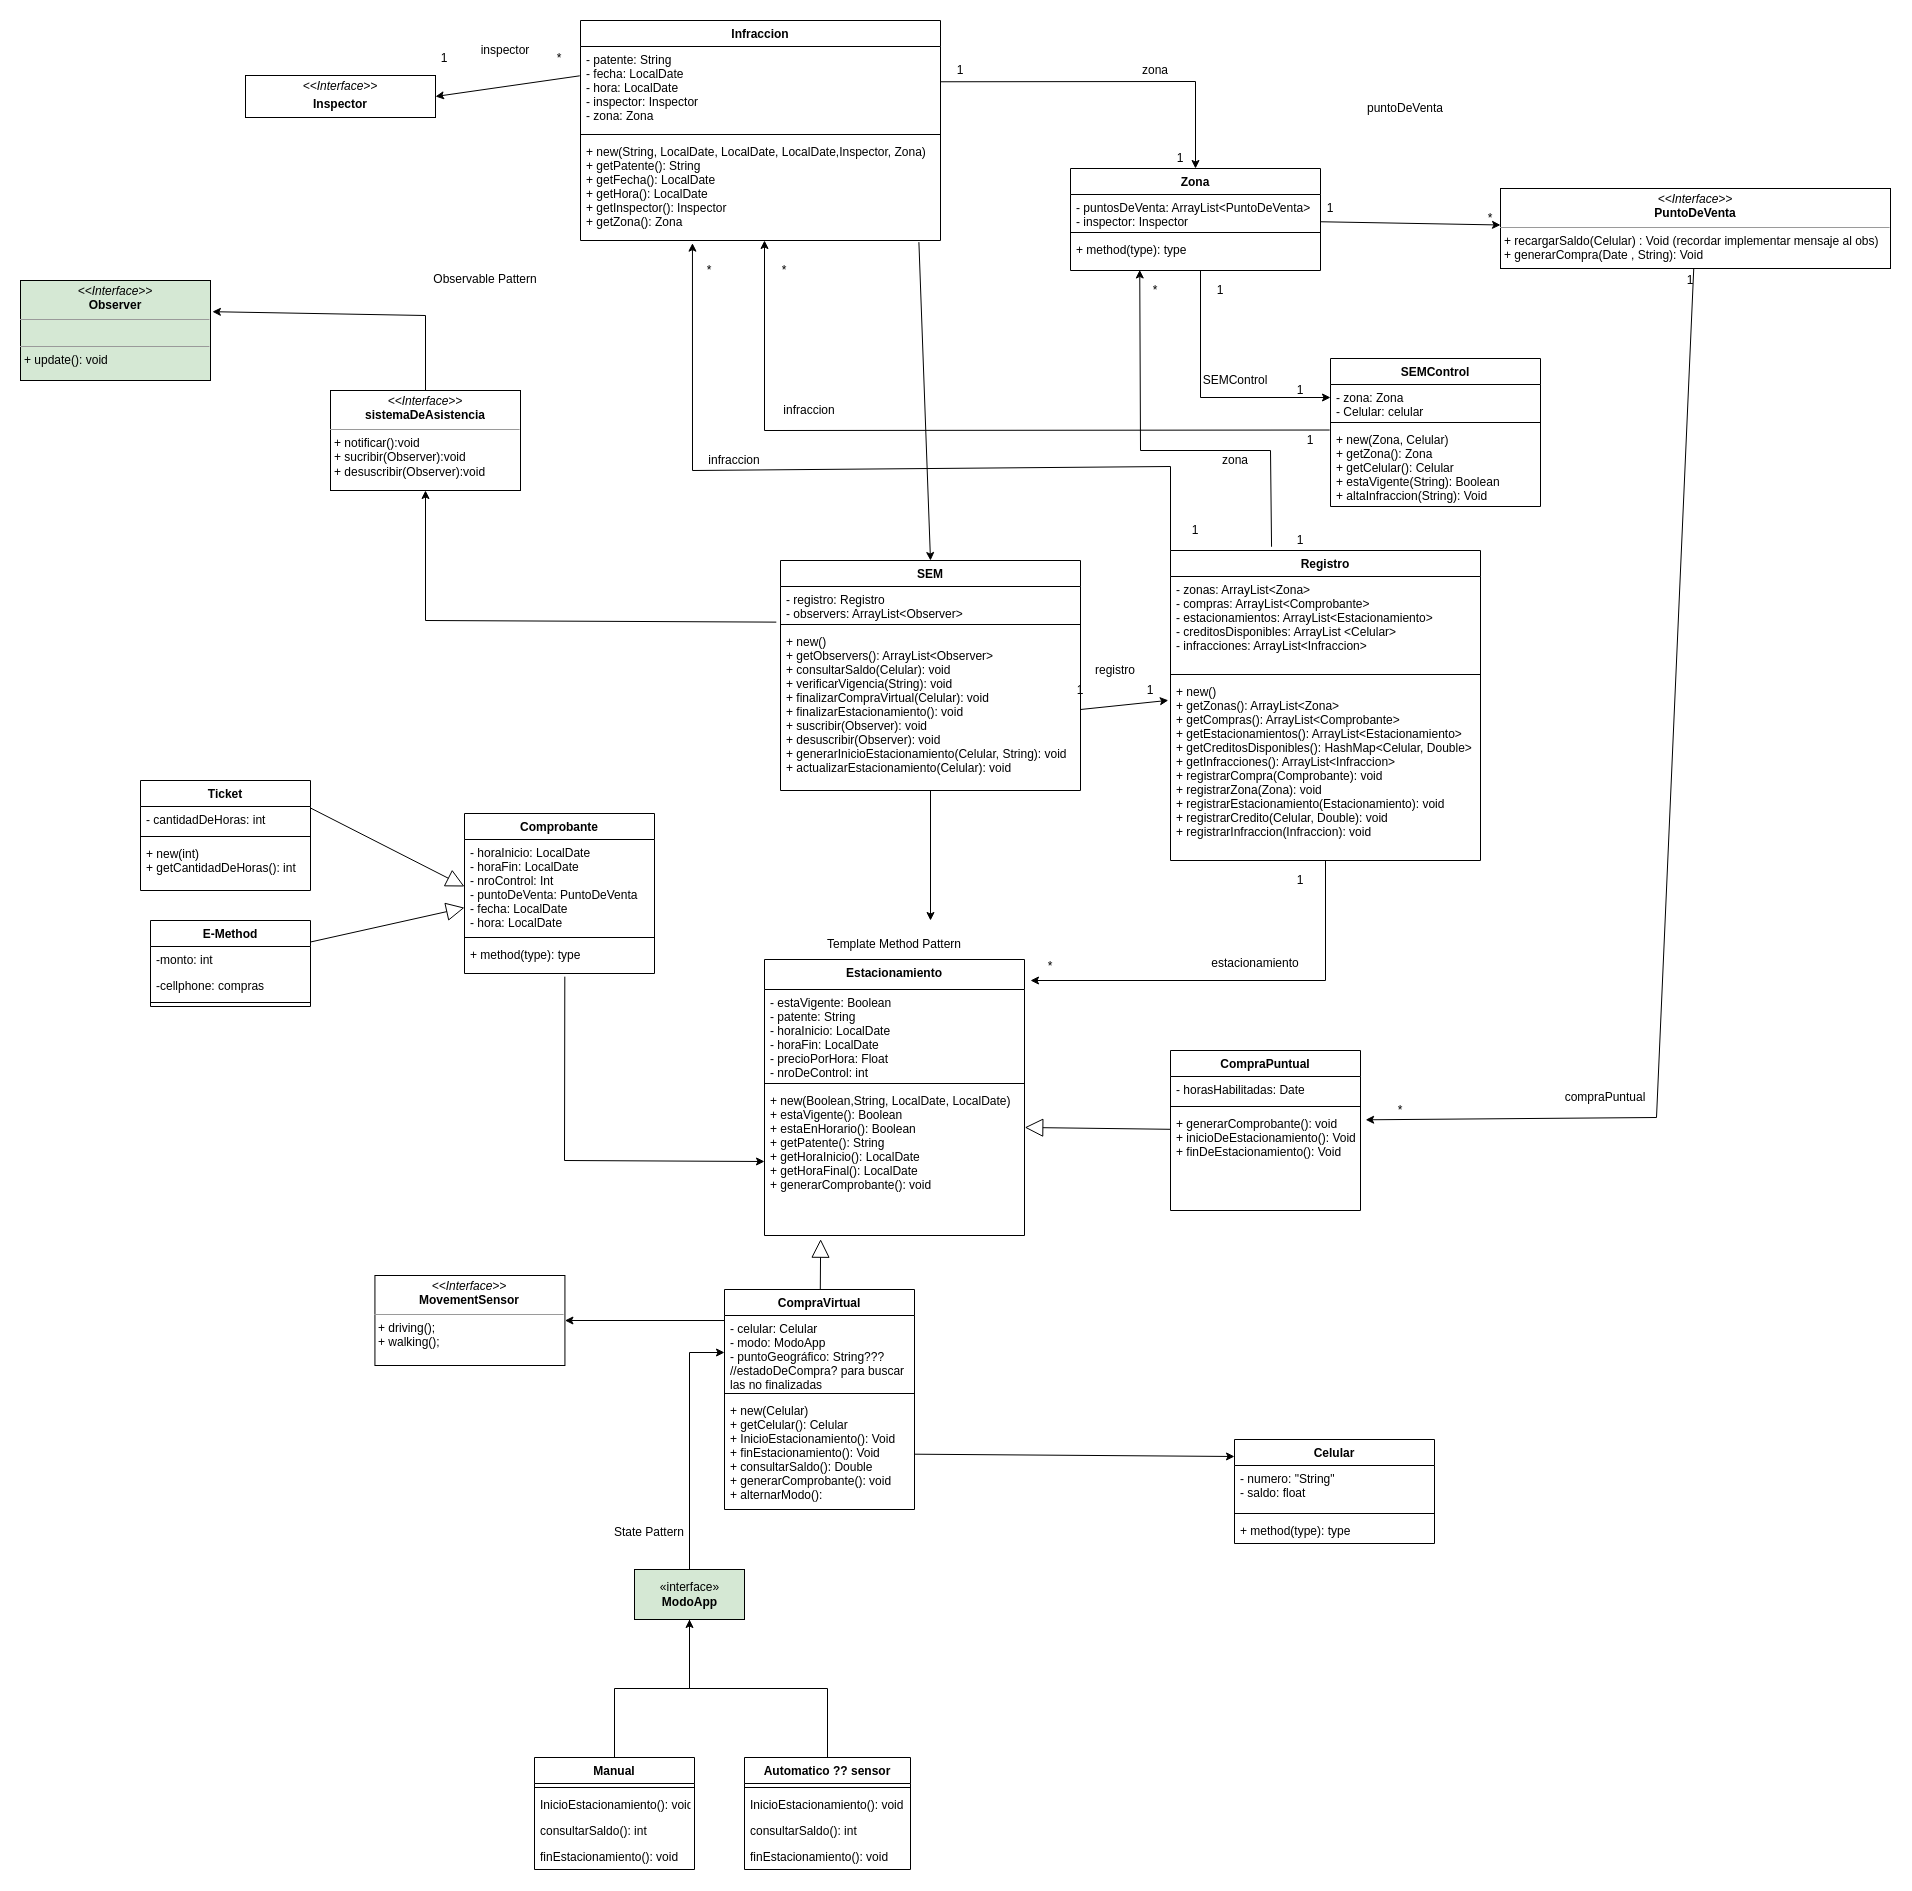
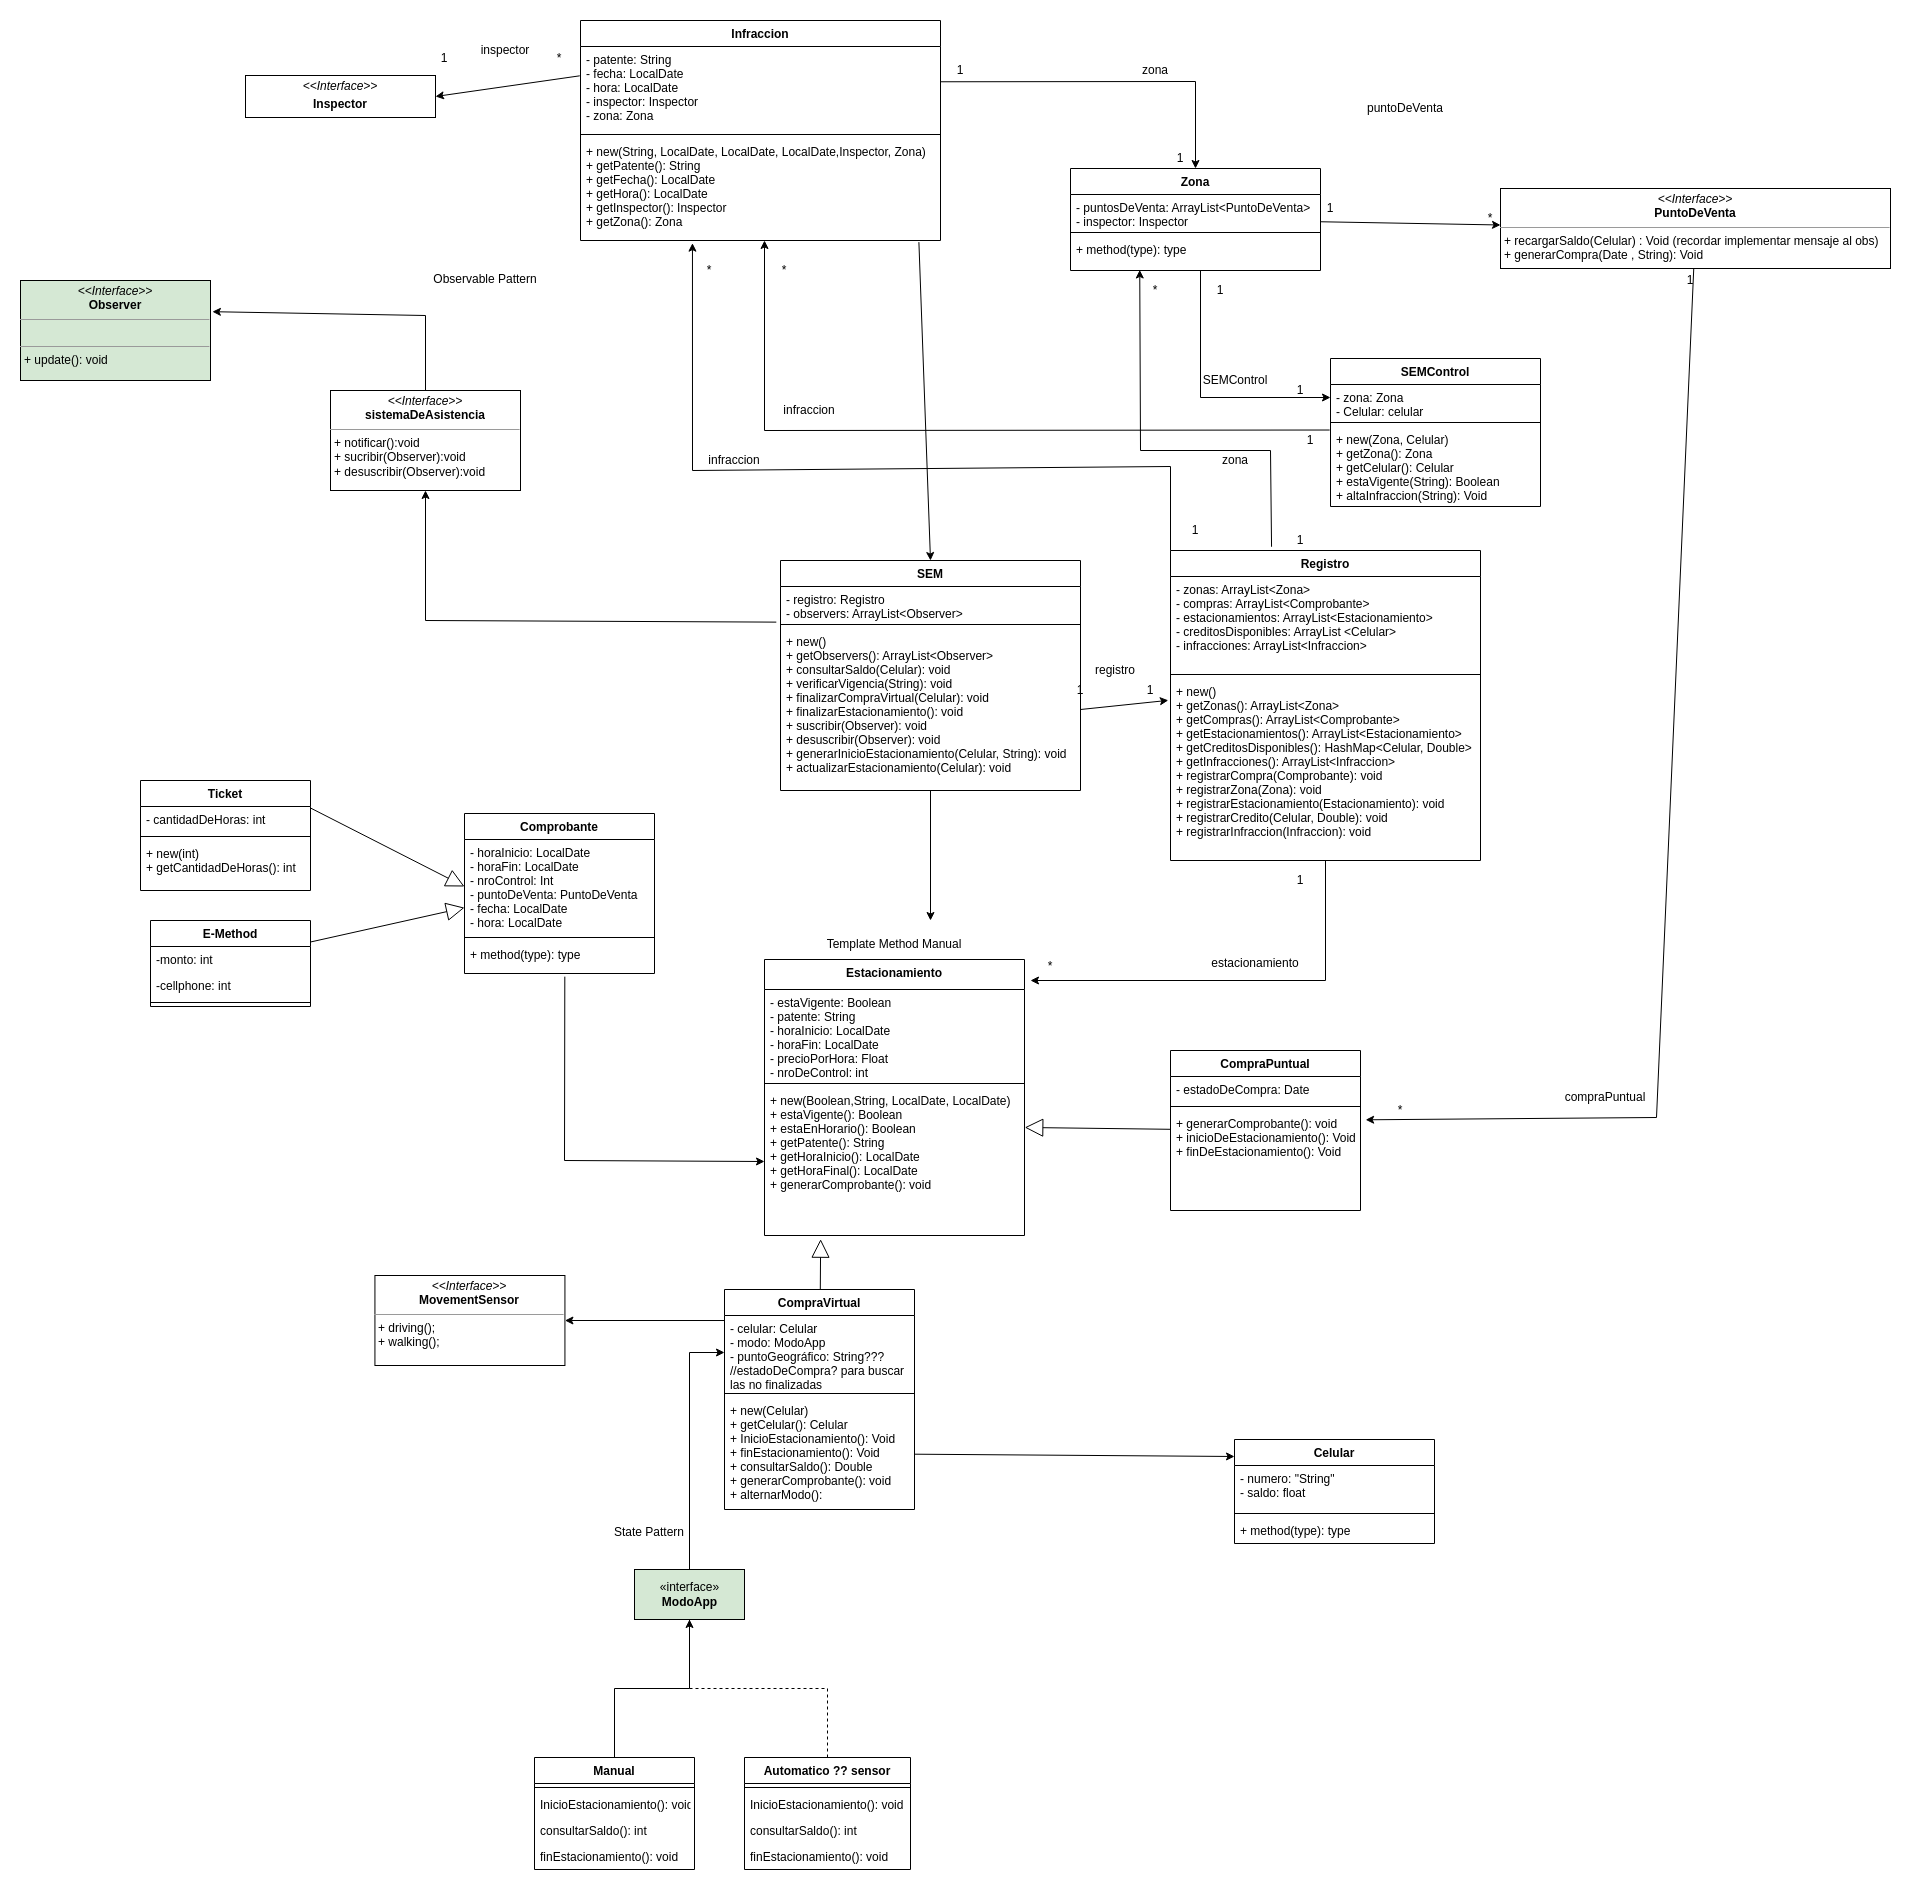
node "Template Method Pattern": label "Template Method Pattern" -> "Template Method Manual"
node "-cellphone: compras": label "-cellphone: compras" -> "-cellphone: int"
node "- horasHabilitadas: Date": label "- horasHabilitadas: Date" -> "- estadoDeCompra: Date"
edge "Automatico ?? sensor" -> "«interface» ModoApp": style solid -> dashed
